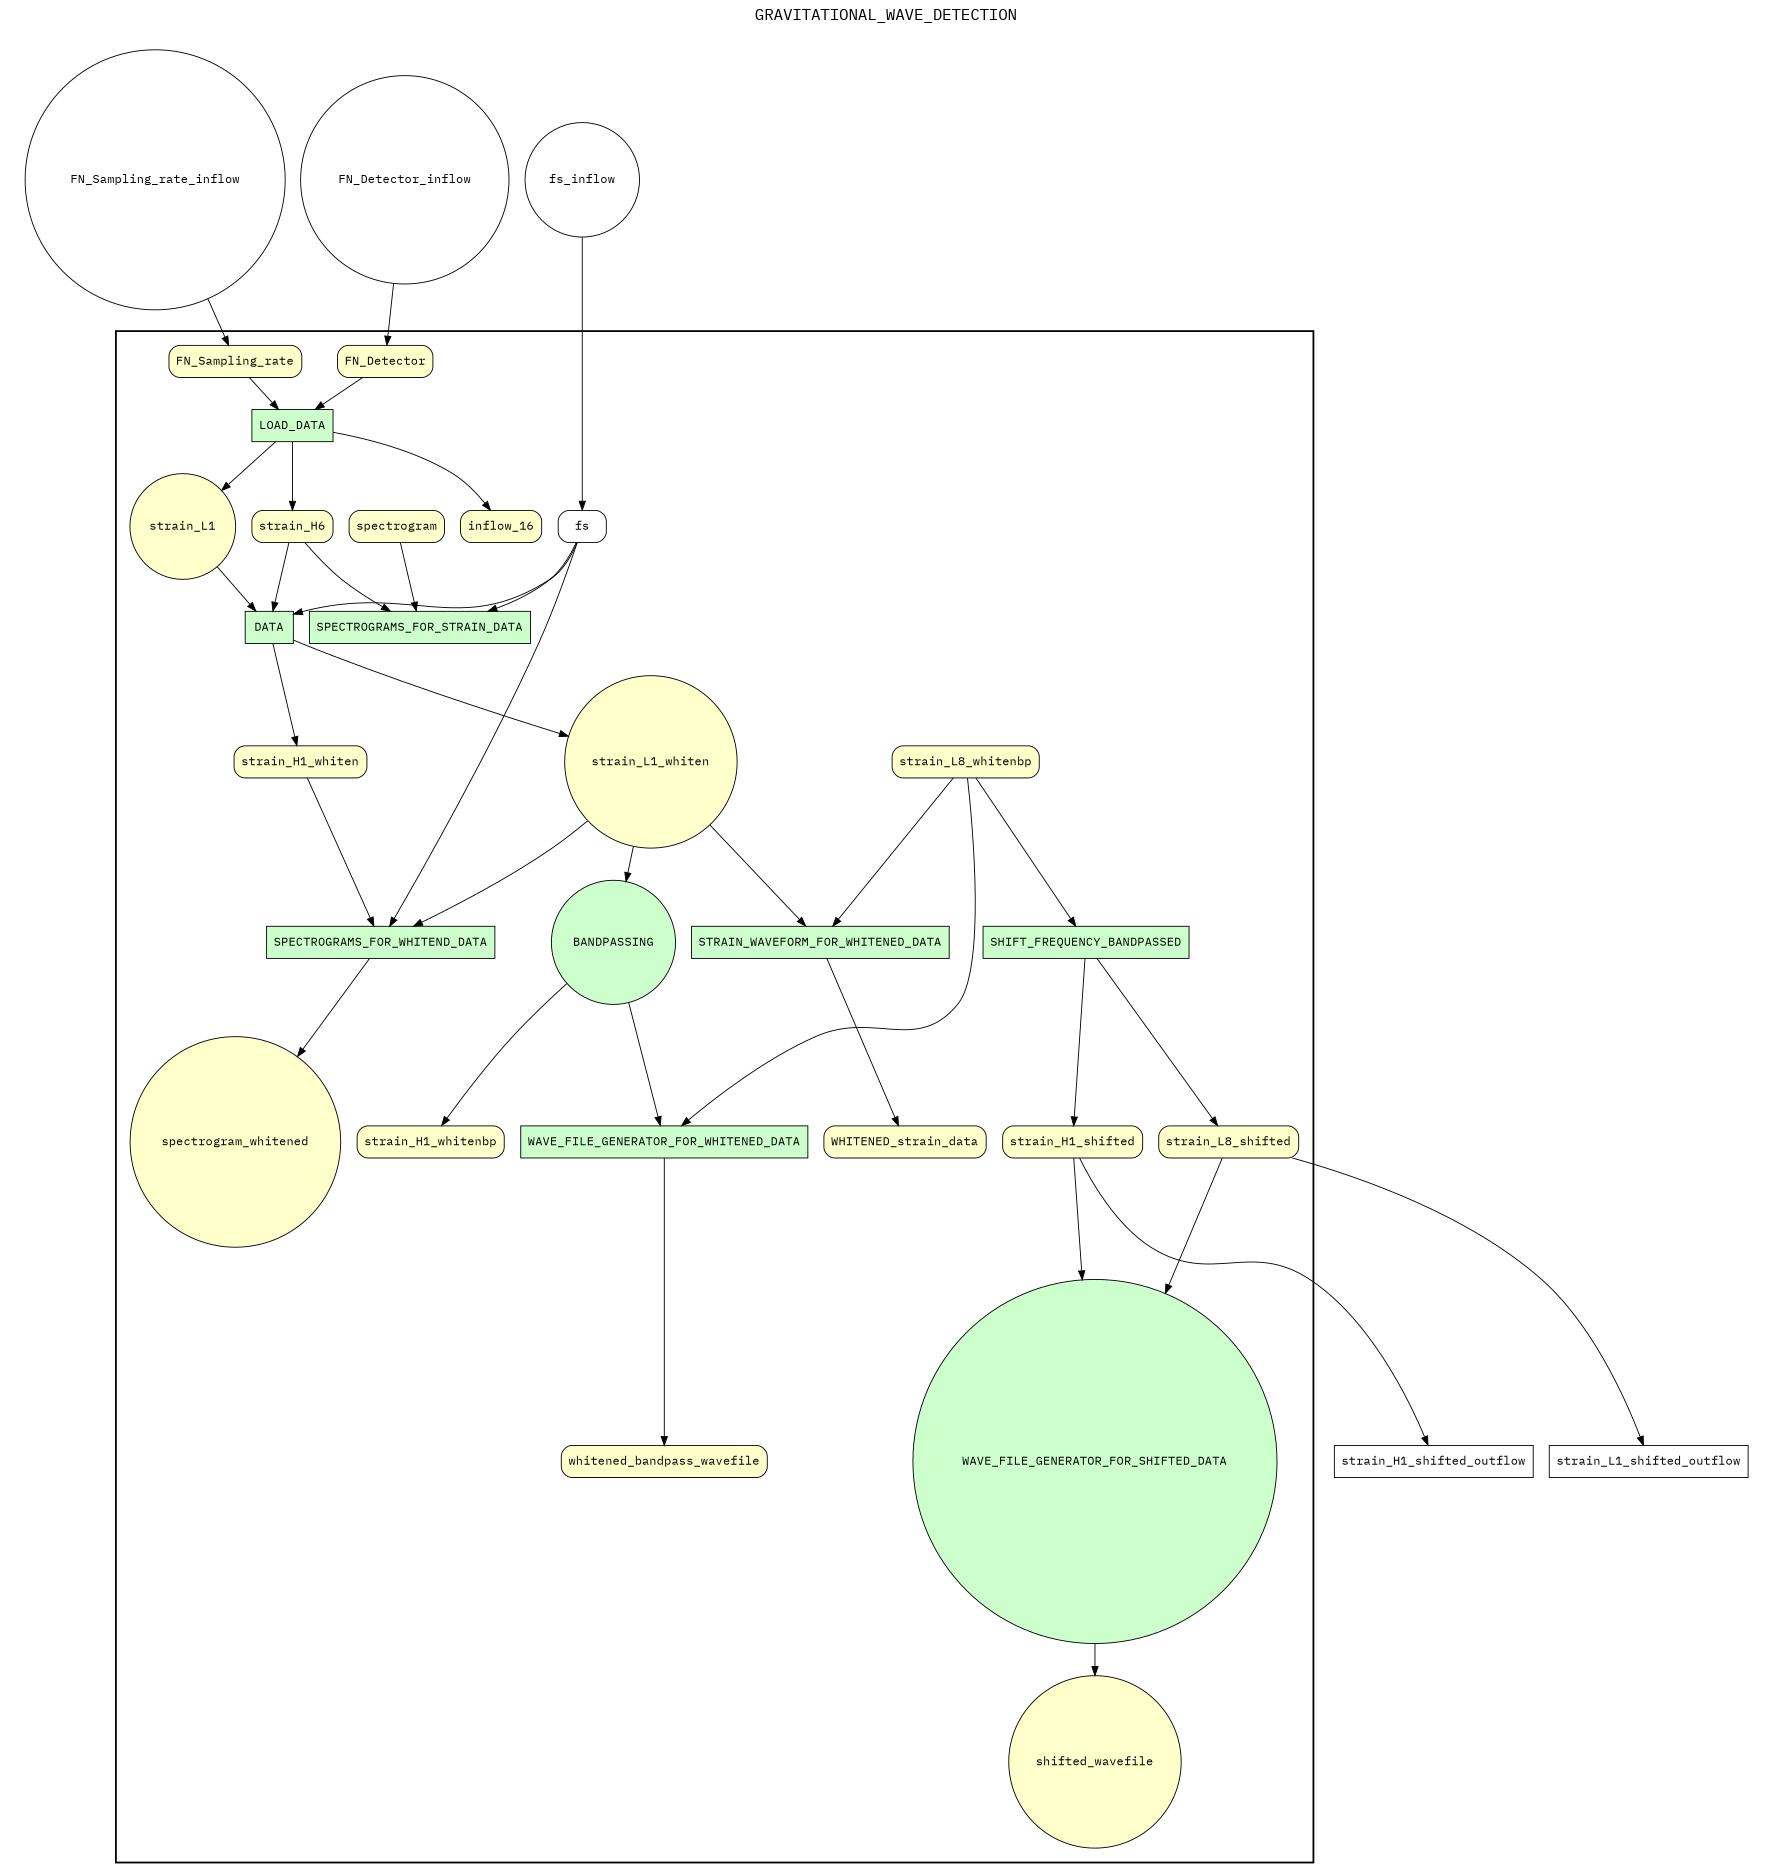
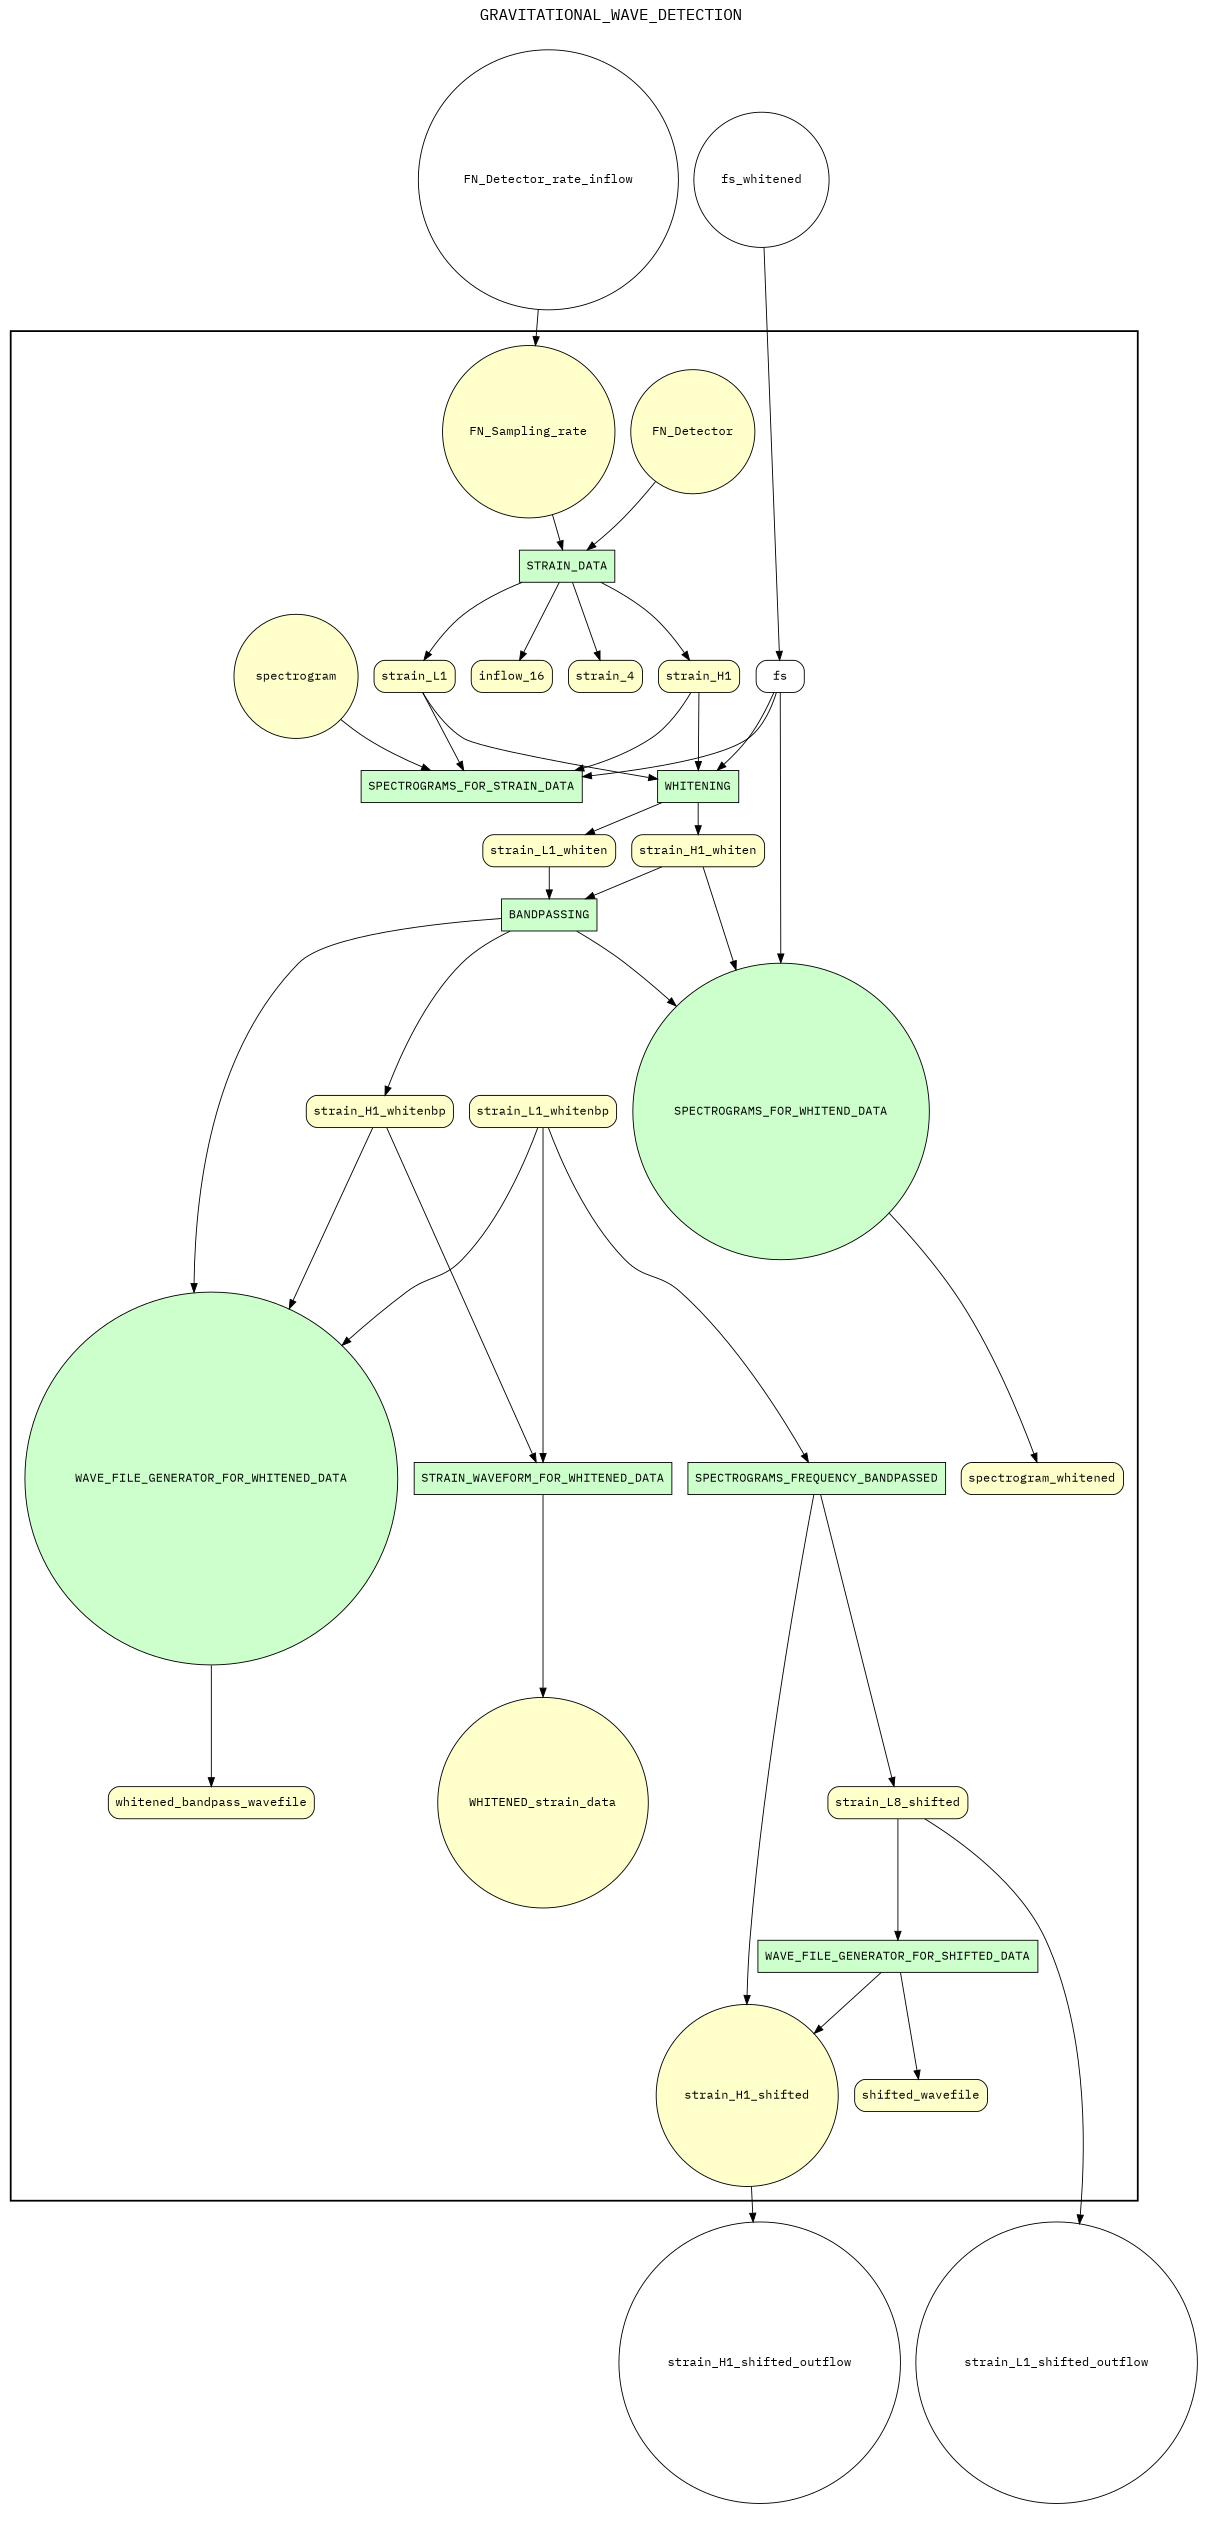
node "FN_Sampling_rate_inflow": label "FN_Sampling_rate_inflow" -> "FN_Detector_rate_inflow"
node "FN_Detector_inflow": removed
node "fs_inflow": label "fs_inflow" -> "fs_whitened"
node "FN_Sampling_rate": shape box -> circle
node "FN_Detector": shape box -> circle
node "LOAD_DATA": label "LOAD_DATA" -> "STRAIN_DATA"
node "strain_L1": shape circle -> box
node "strain_H6": label "strain_H6" -> "strain_H1"
node "spectrogram": shape box -> circle
node "DATA": label "DATA" -> "WHITENING"
node "strain_4": added
edge "strain_L1" -> "SPECTROGRAMS_FOR_STRAIN_DATA": added
node "strain_L1_whiten": shape circle -> box
node "strain_L8_whitenbp": label "strain_L8_whitenbp" -> "strain_L1_whitenbp"
edge "strain_L1_whiten" -> "STRAIN_WAVEFORM_FOR_WHITENED_DATA": now "strain_H1_whitenbp" -> "STRAIN_WAVEFORM_FOR_WHITENED_DATA"
edge "strain_L1_whiten" -> "SPECTROGRAMS_FOR_WHITEND_DATA": now "BANDPASSING" -> "SPECTROGRAMS_FOR_WHITEND_DATA"
edge "strain_H1_whiten" -> "BANDPASSING": added
node "SPECTROGRAMS_FOR_WHITEND_DATA": shape box -> circle
node "BANDPASSING": shape circle -> box
node "SHIFT_FREQUENCY_BANDPASSED": label "SHIFT_FREQUENCY_BANDPASSED" -> "SPECTROGRAMS_FREQUENCY_BANDPASSED"
node "spectrogram_whitened": shape circle -> box
node "WAVE_FILE_GENERATOR_FOR_WHITENED_DATA": shape box -> circle
node "WHITENED_strain_data": shape box -> circle
node "strain_H1_shifted": shape box -> circle
edge "strain_H1_whitenbp" -> "WAVE_FILE_GENERATOR_FOR_WHITENED_DATA": added
edge "strain_H1_shifted" -> "WAVE_FILE_GENERATOR_FOR_SHIFTED_DATA": reversed
node "WAVE_FILE_GENERATOR_FOR_SHIFTED_DATA": shape circle -> box
node "strain_H1_shifted_outflow": shape box -> circle
node "strain_L1_shifted_outflow": shape box -> circle
node "shifted_wavefile": shape circle -> box
